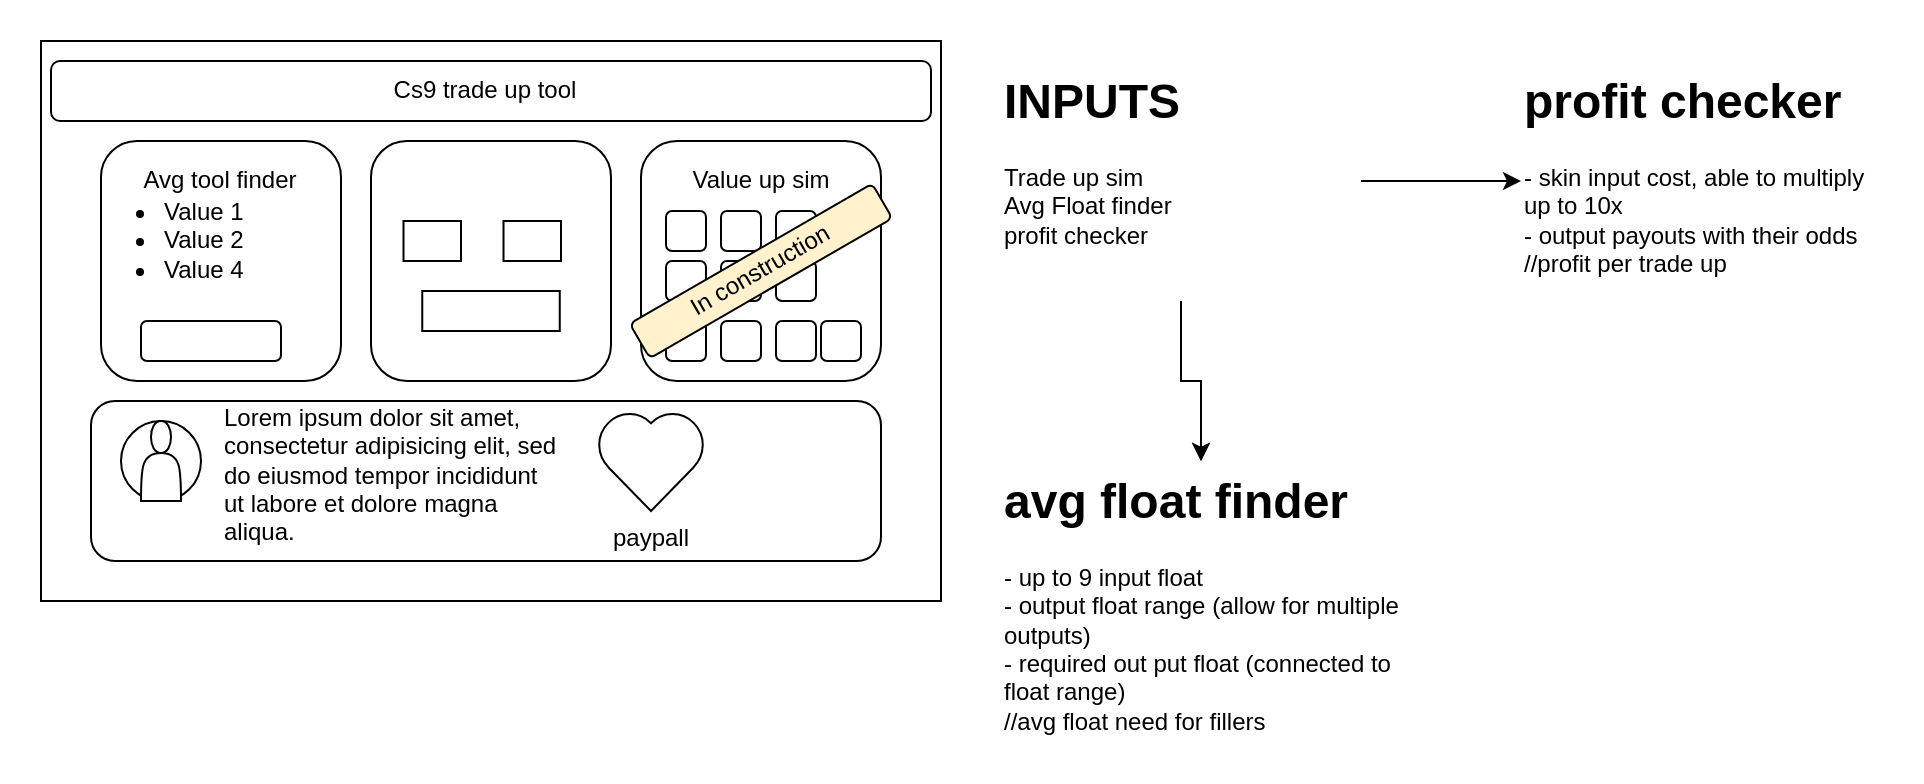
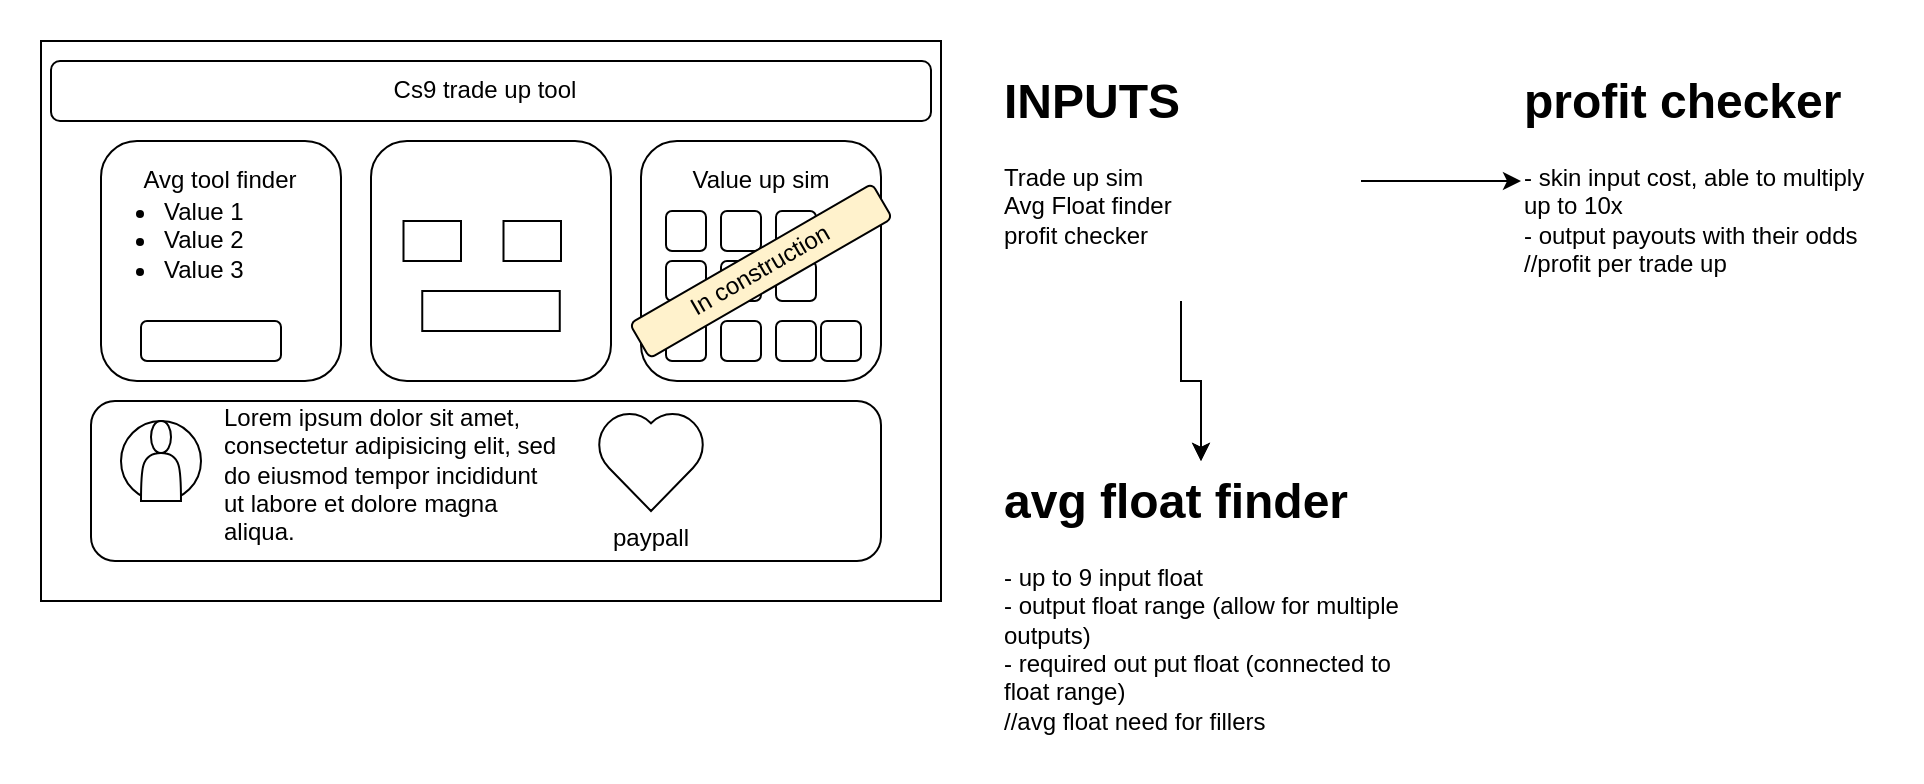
node "Value 1 Value 2 Value 4": label "Value 1 Value 2 Value 4" -> "Value 1 Value 2 Value 3"
